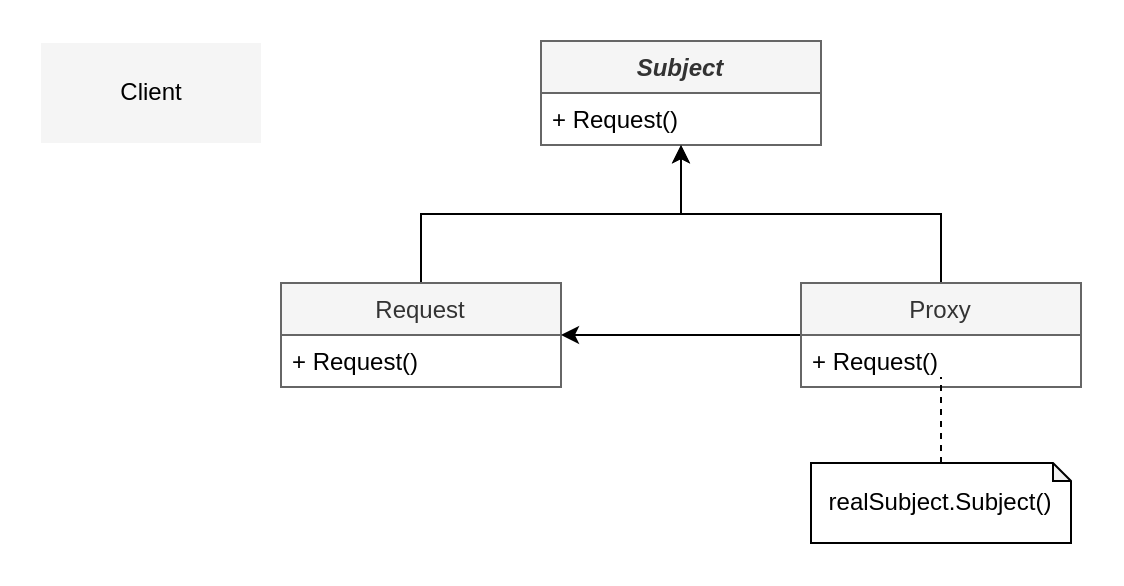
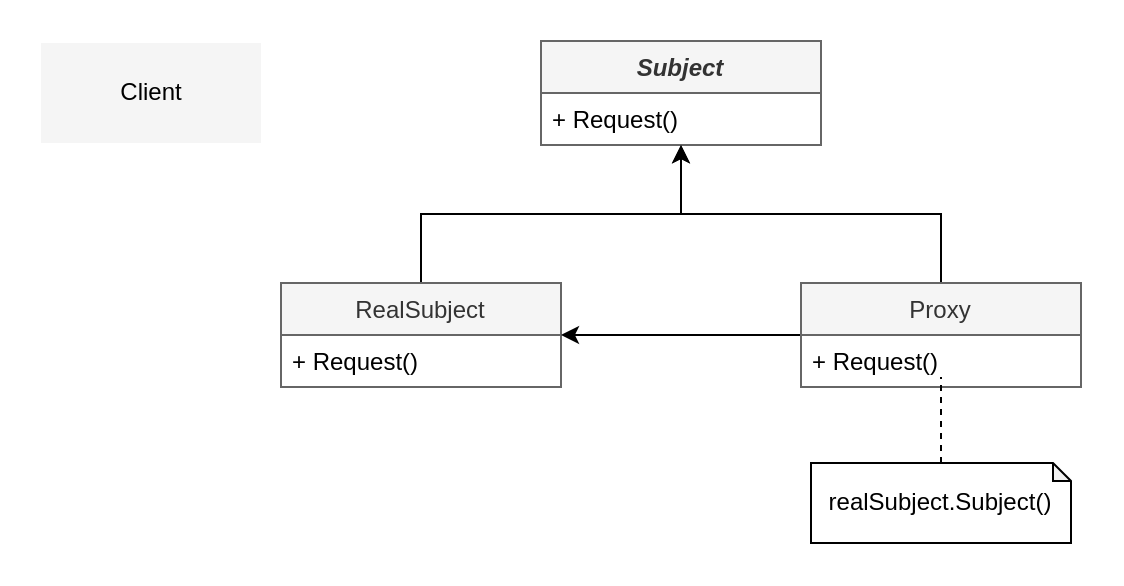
node "Request": label "Request" -> "RealSubject"
